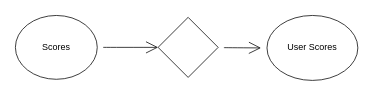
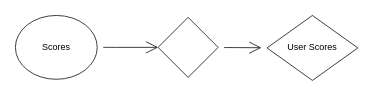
node "User Scores": shape ellipse -> diamond
